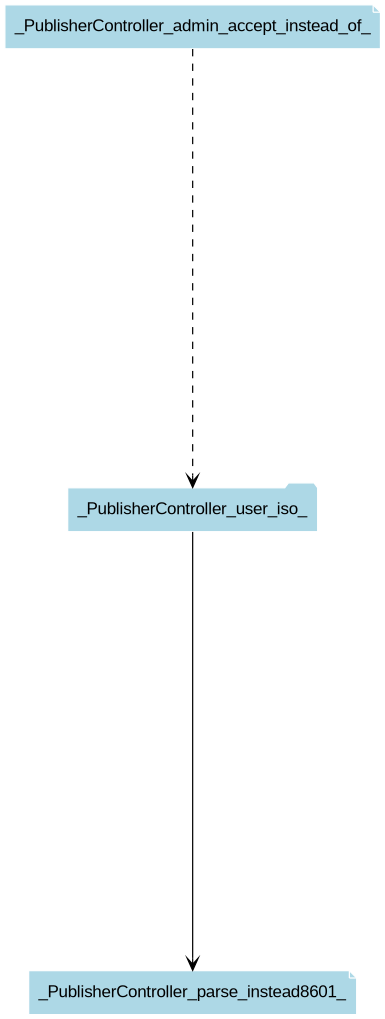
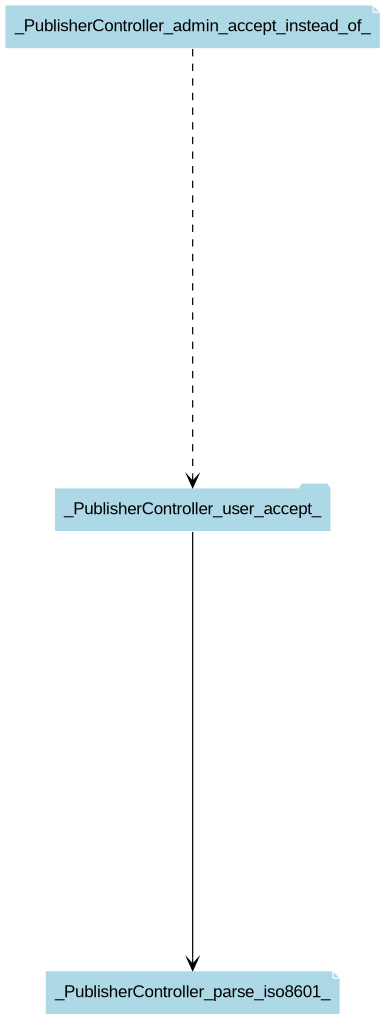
node "_PublisherController_user_iso_": label "_PublisherController_user_iso_" -> "_PublisherController_user_accept_"
node "_PublisherController_parse_instead8601_": label "_PublisherController_parse_instead8601_" -> "_PublisherController_parse_iso8601_"
